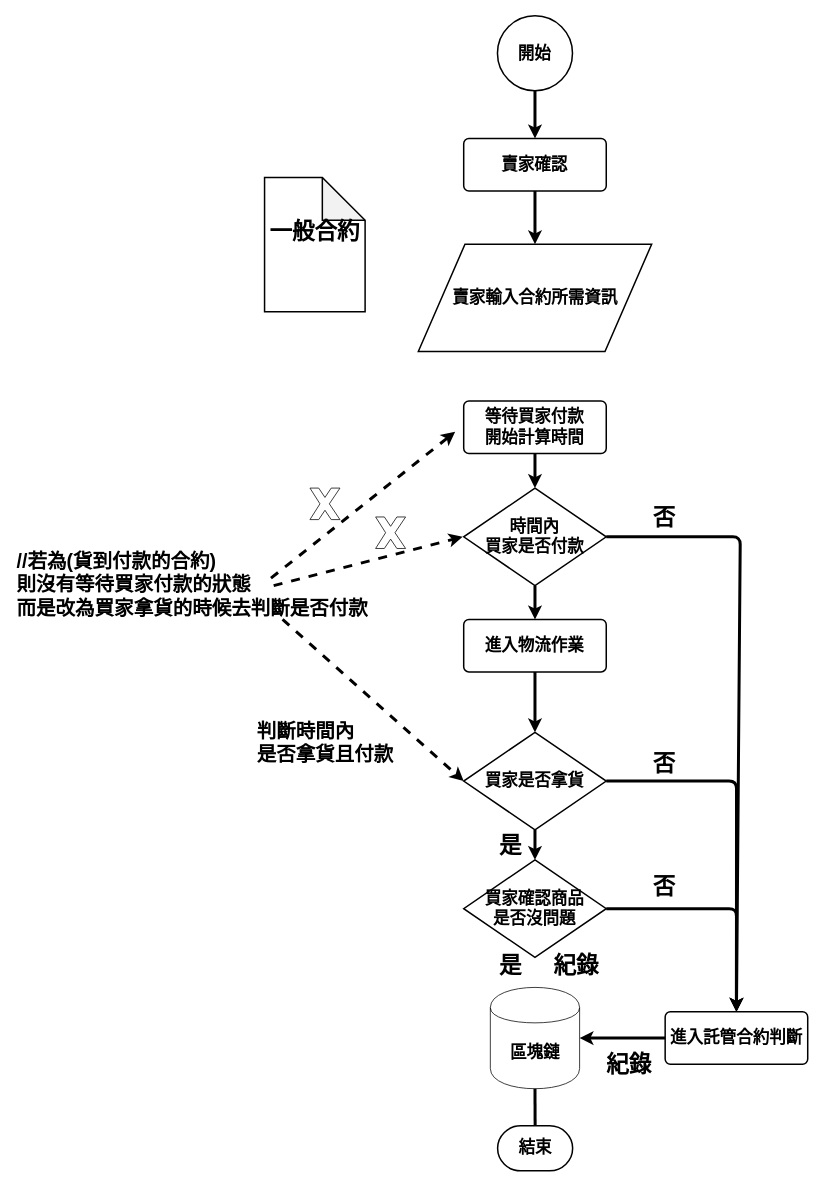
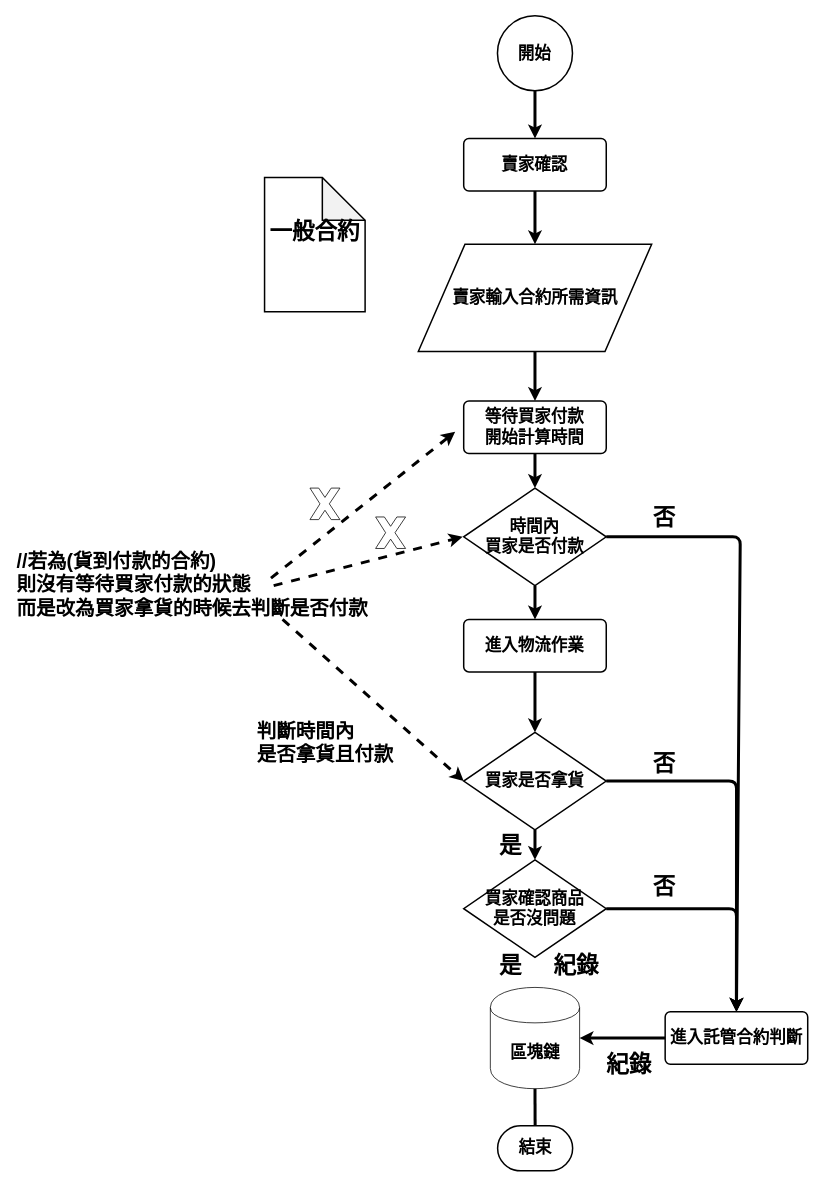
edge "賣家輸入合約所需資訊" -> "等待買家付款 開始計算時間": added
